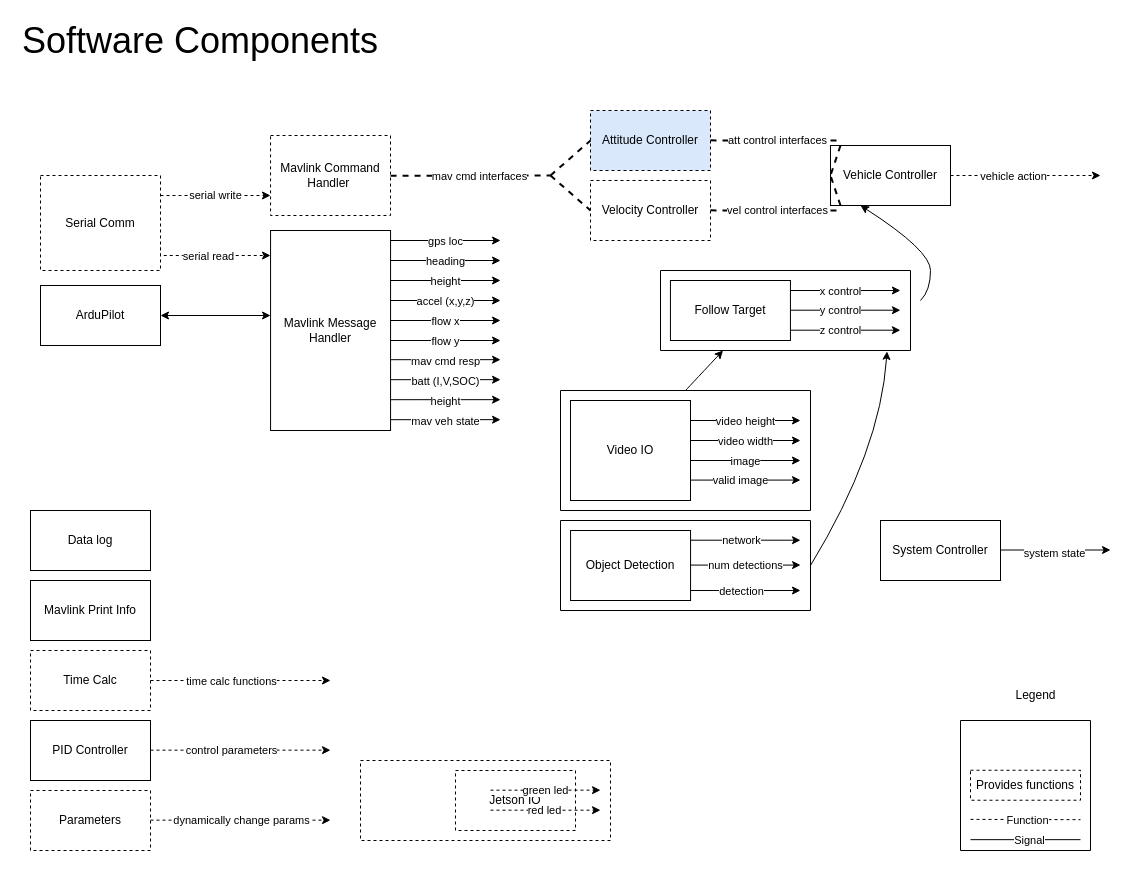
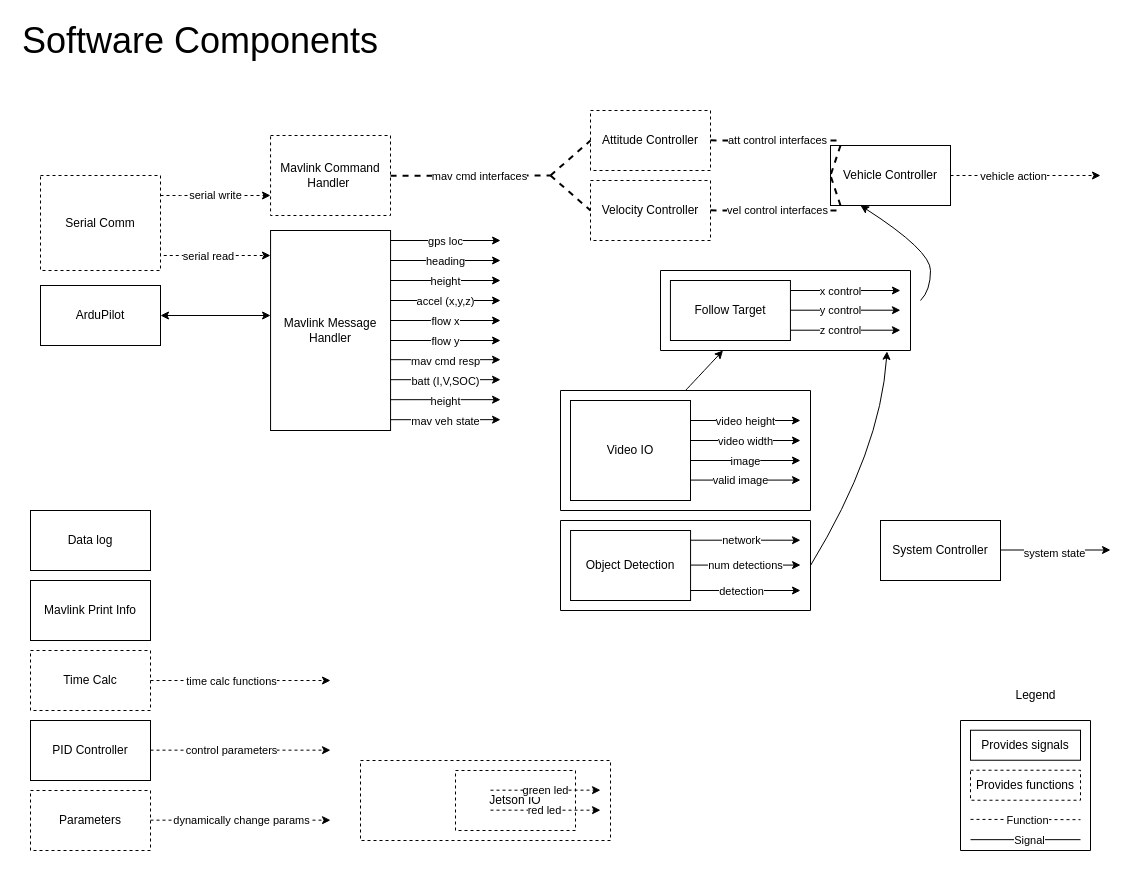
node "Attitude Controller": fillcolor #dae8fc -> #ffffff
node "Provides signals": added
